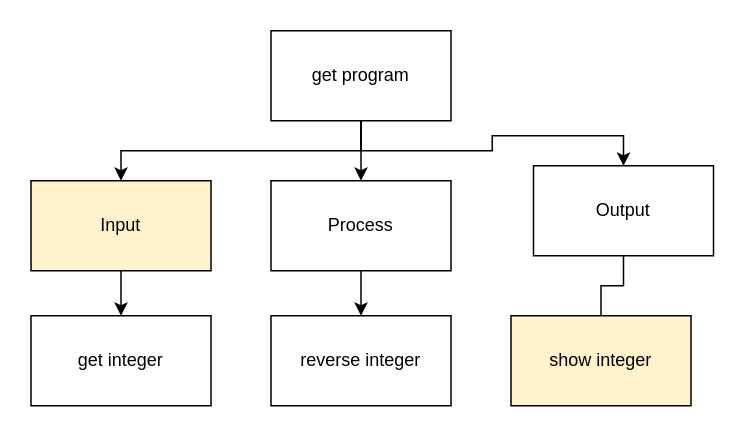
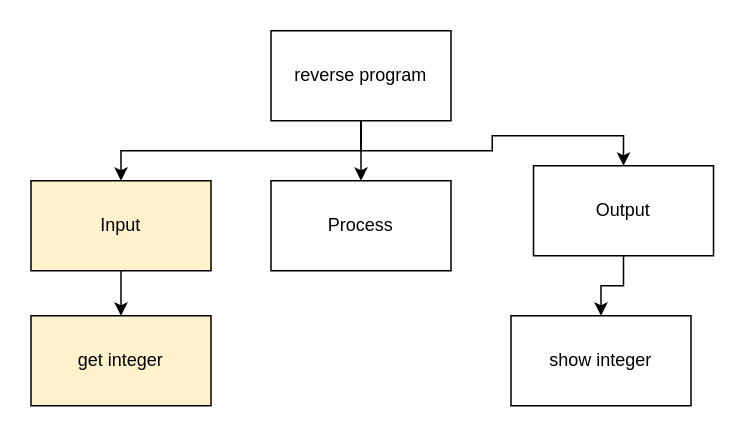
node "get program": label "get program" -> "reverse program"
edge "Process" -> "reverse integer": removed
edge "Output" -- "show integer": arrowhead none -> classic
node "get integer": fillcolor #ffffff -> #fff2cc
node "reverse integer": removed
node "show integer": fillcolor #fff2cc -> #ffffff
